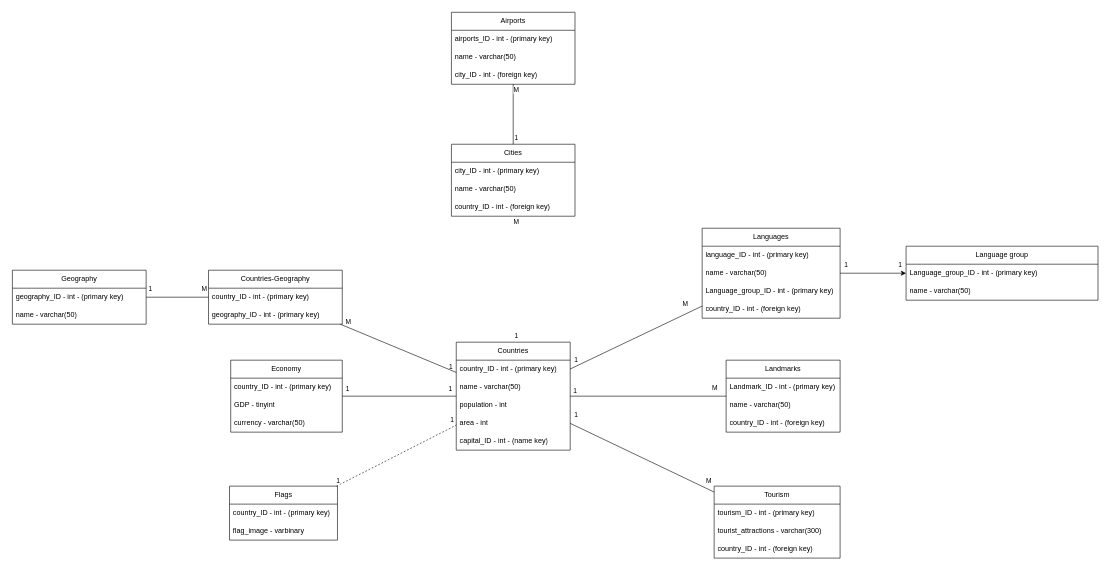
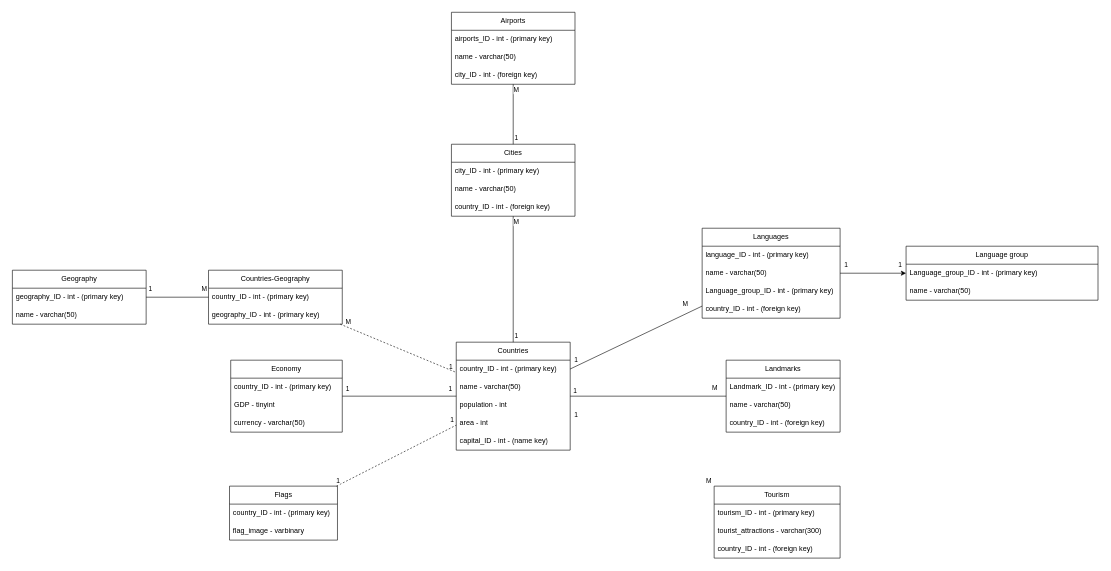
edge "Cities" -- "Countries": added
edge "Countries-Geography" -- "Countries": style solid -> dashed
edge "Countries" -- "Tourism": removed
